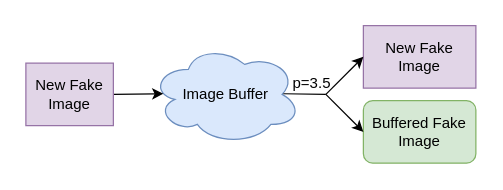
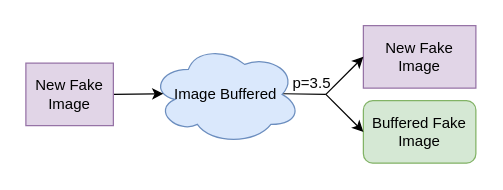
node "Image Buffer": label "Image Buffer" -> "Image Buffered"
